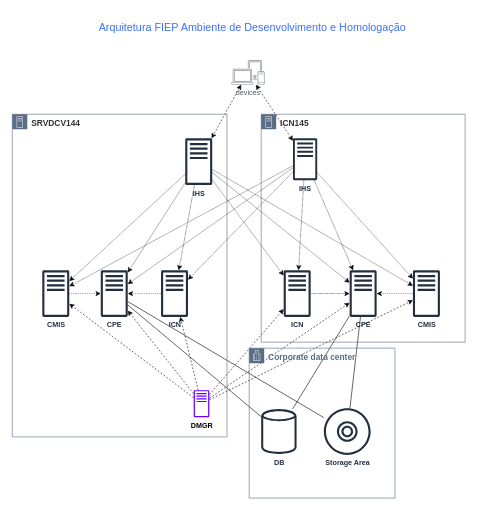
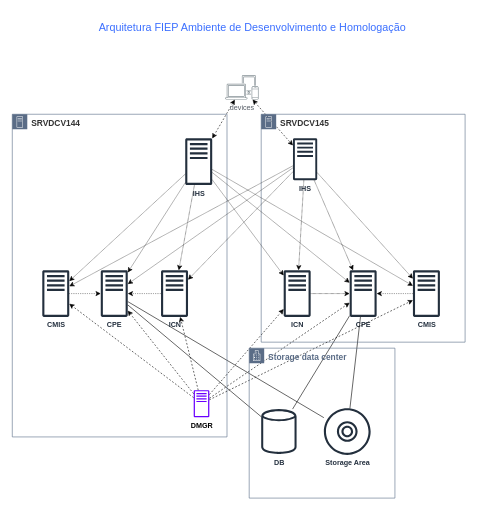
node "devices": moved (248, 72) -> (242, 87)
node "ICN145": label "ICN145" -> "SRVDCV145"
node "Corporate data center": label "Corporate data center" -> "Storage data center"
